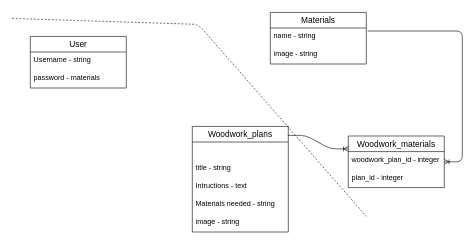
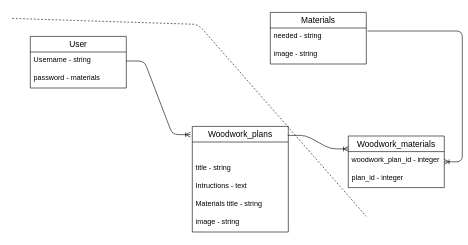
node "name - string": label "name - string" -> "needed - string"
edge "Username - string" -> "Woodwork_plans": added
node "Materials needed - string": label "Materials needed - string" -> "Materials title - string"
